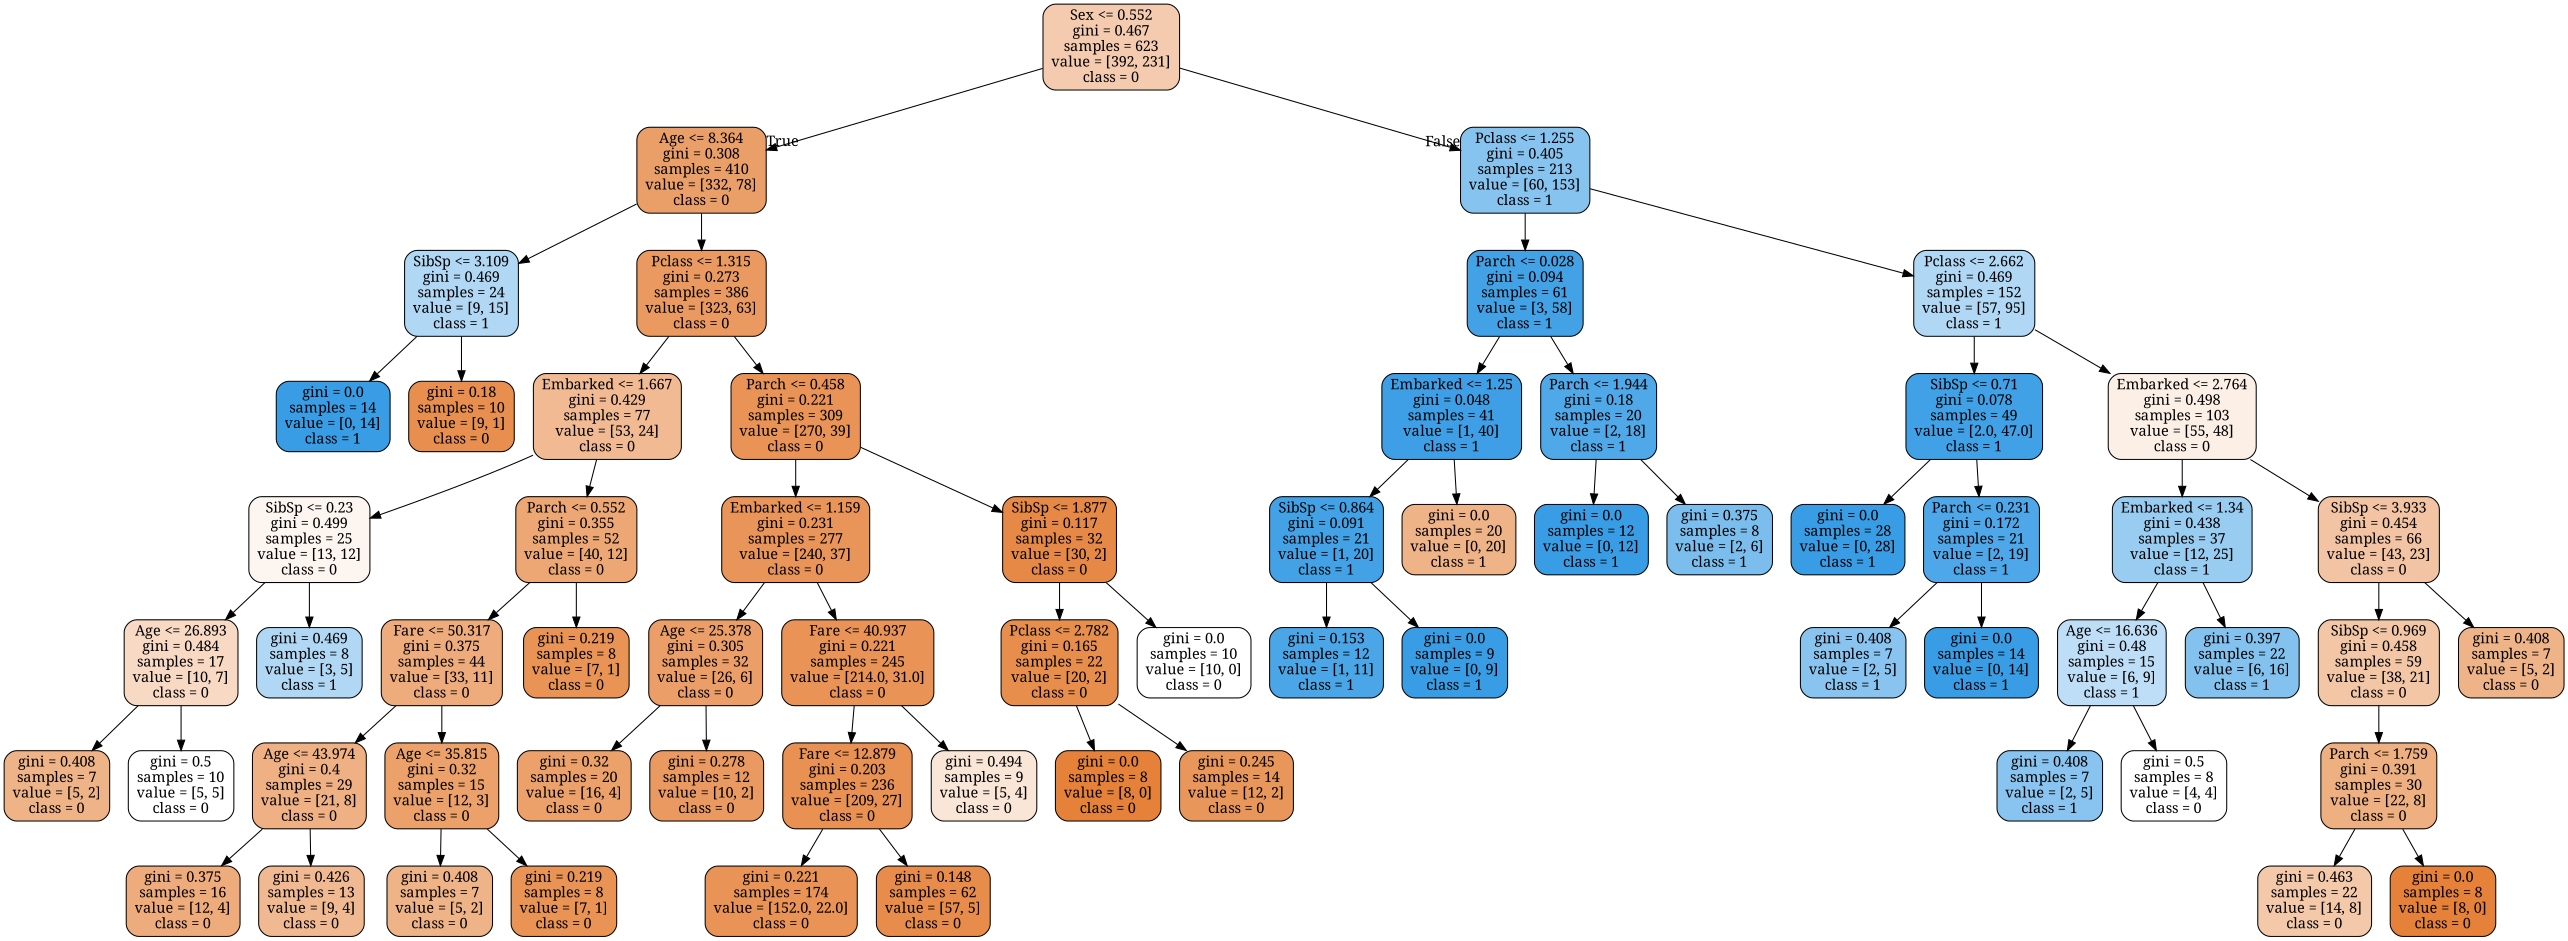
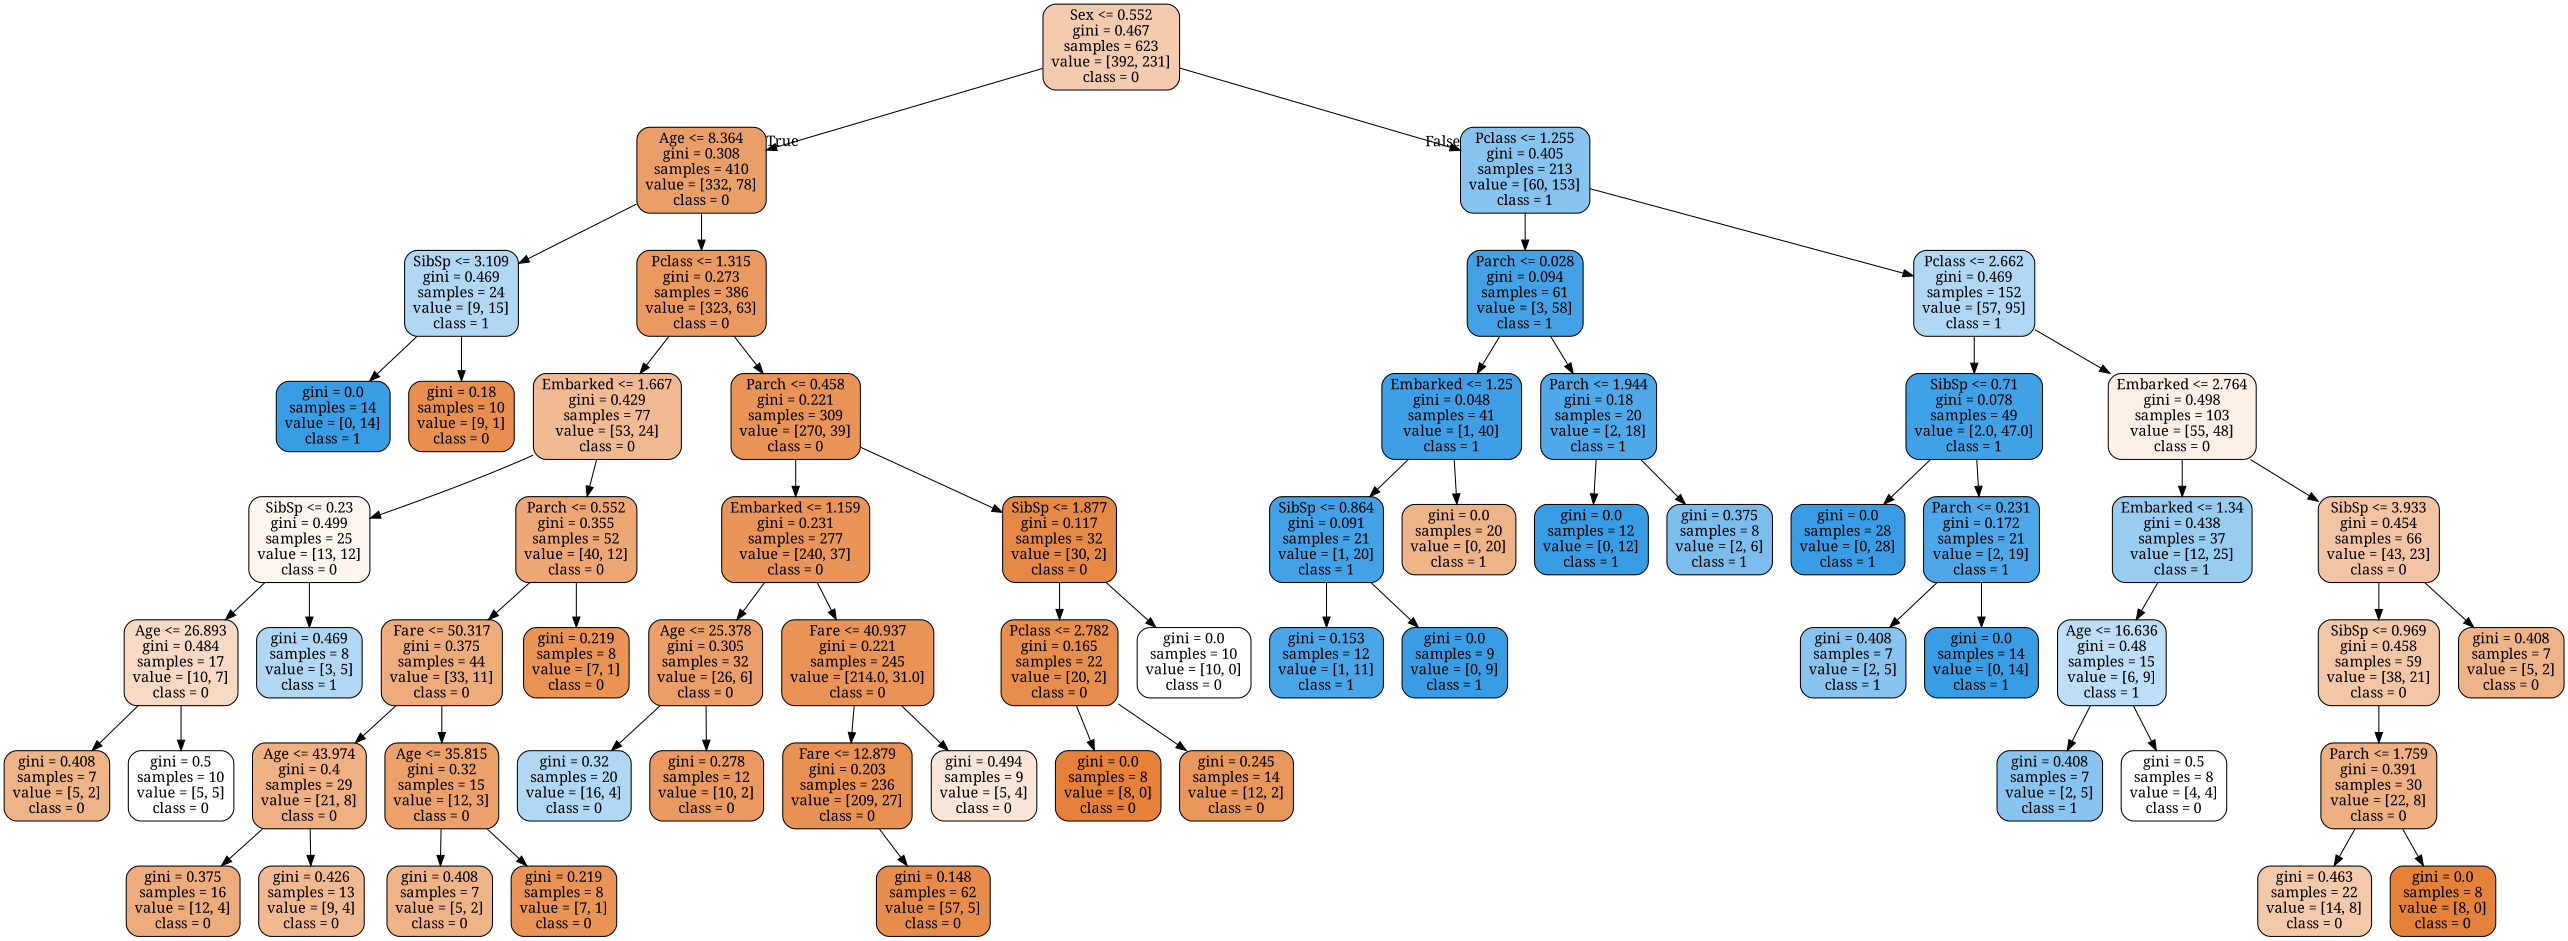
node "gini = 0.397 samples = 22 value = [6, 16] class = 1": removed
node "gini = 0.32 samples = 20 value = [16, 4] class = 0": fillcolor #eca06a -> #b0d8f5
node "gini = 0.221 samples = 174 value = [152.0, 22.0] class = 0": removed
